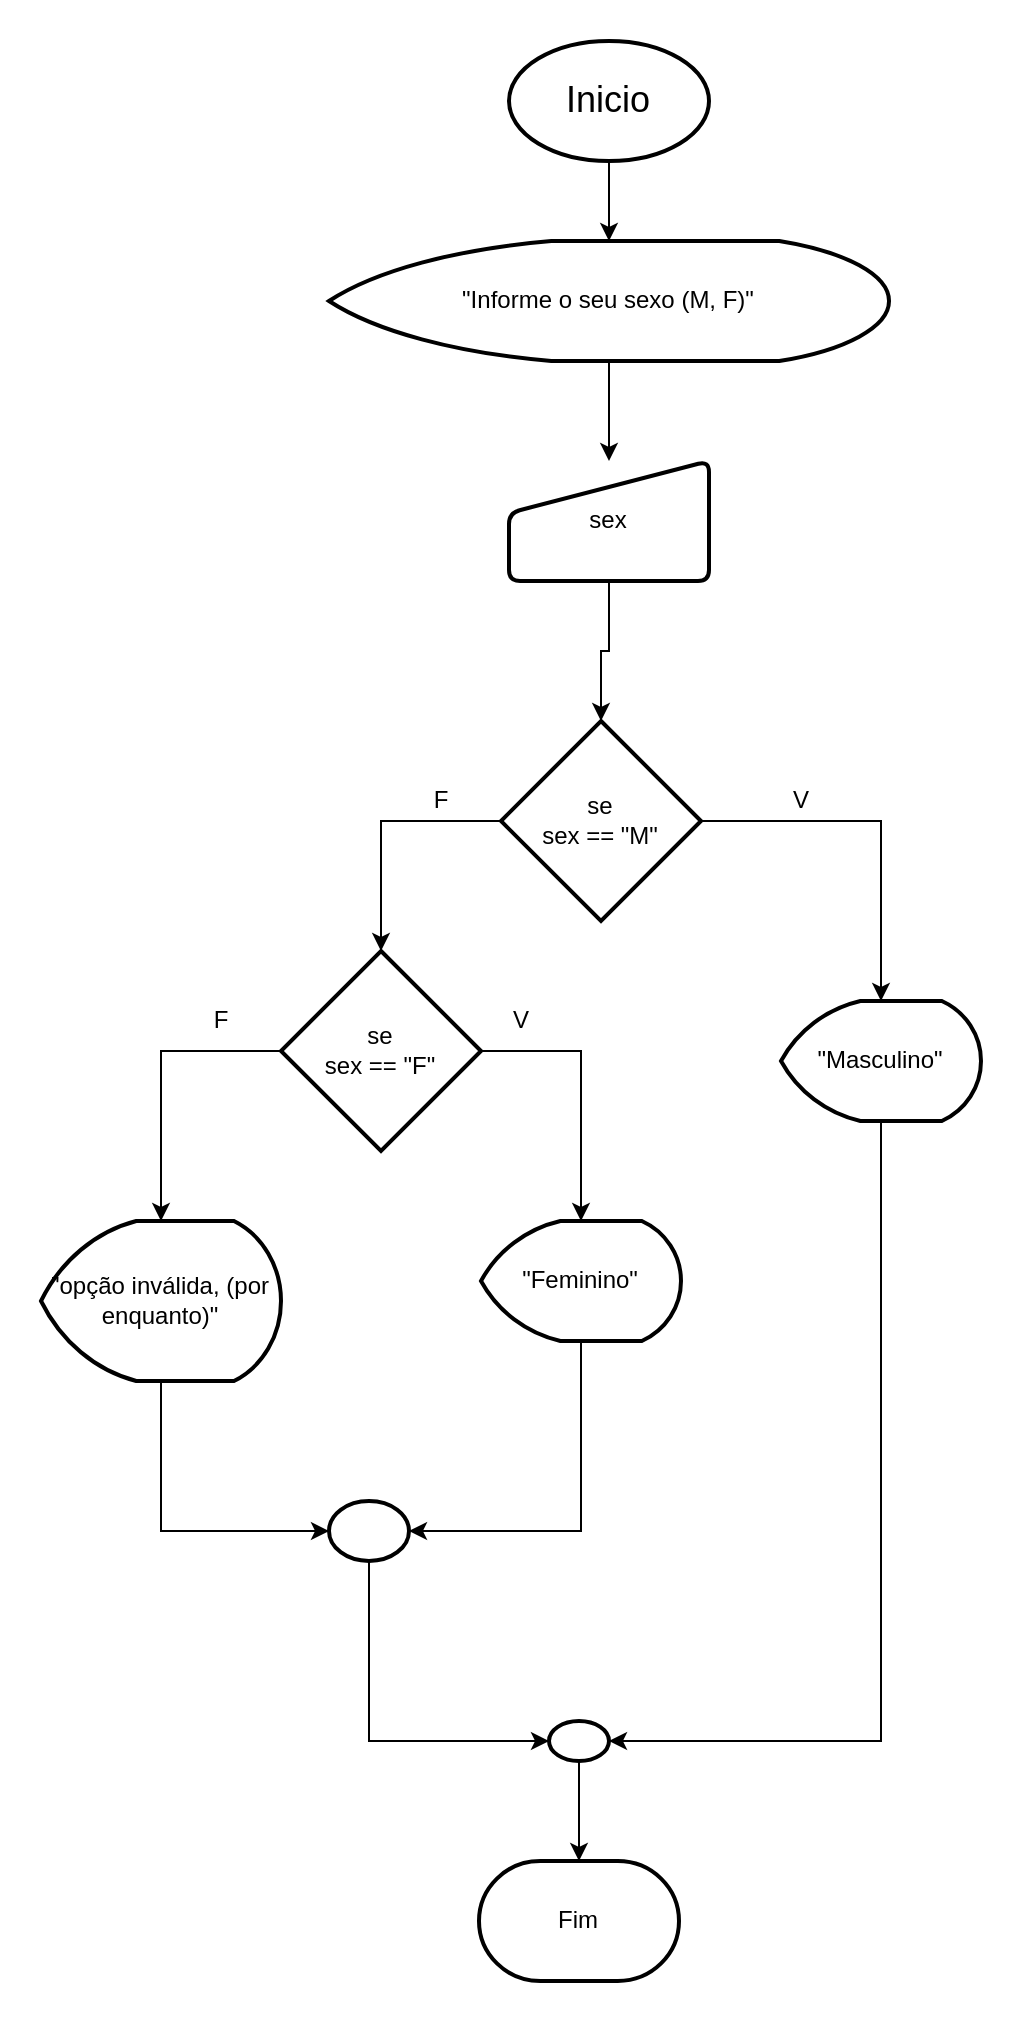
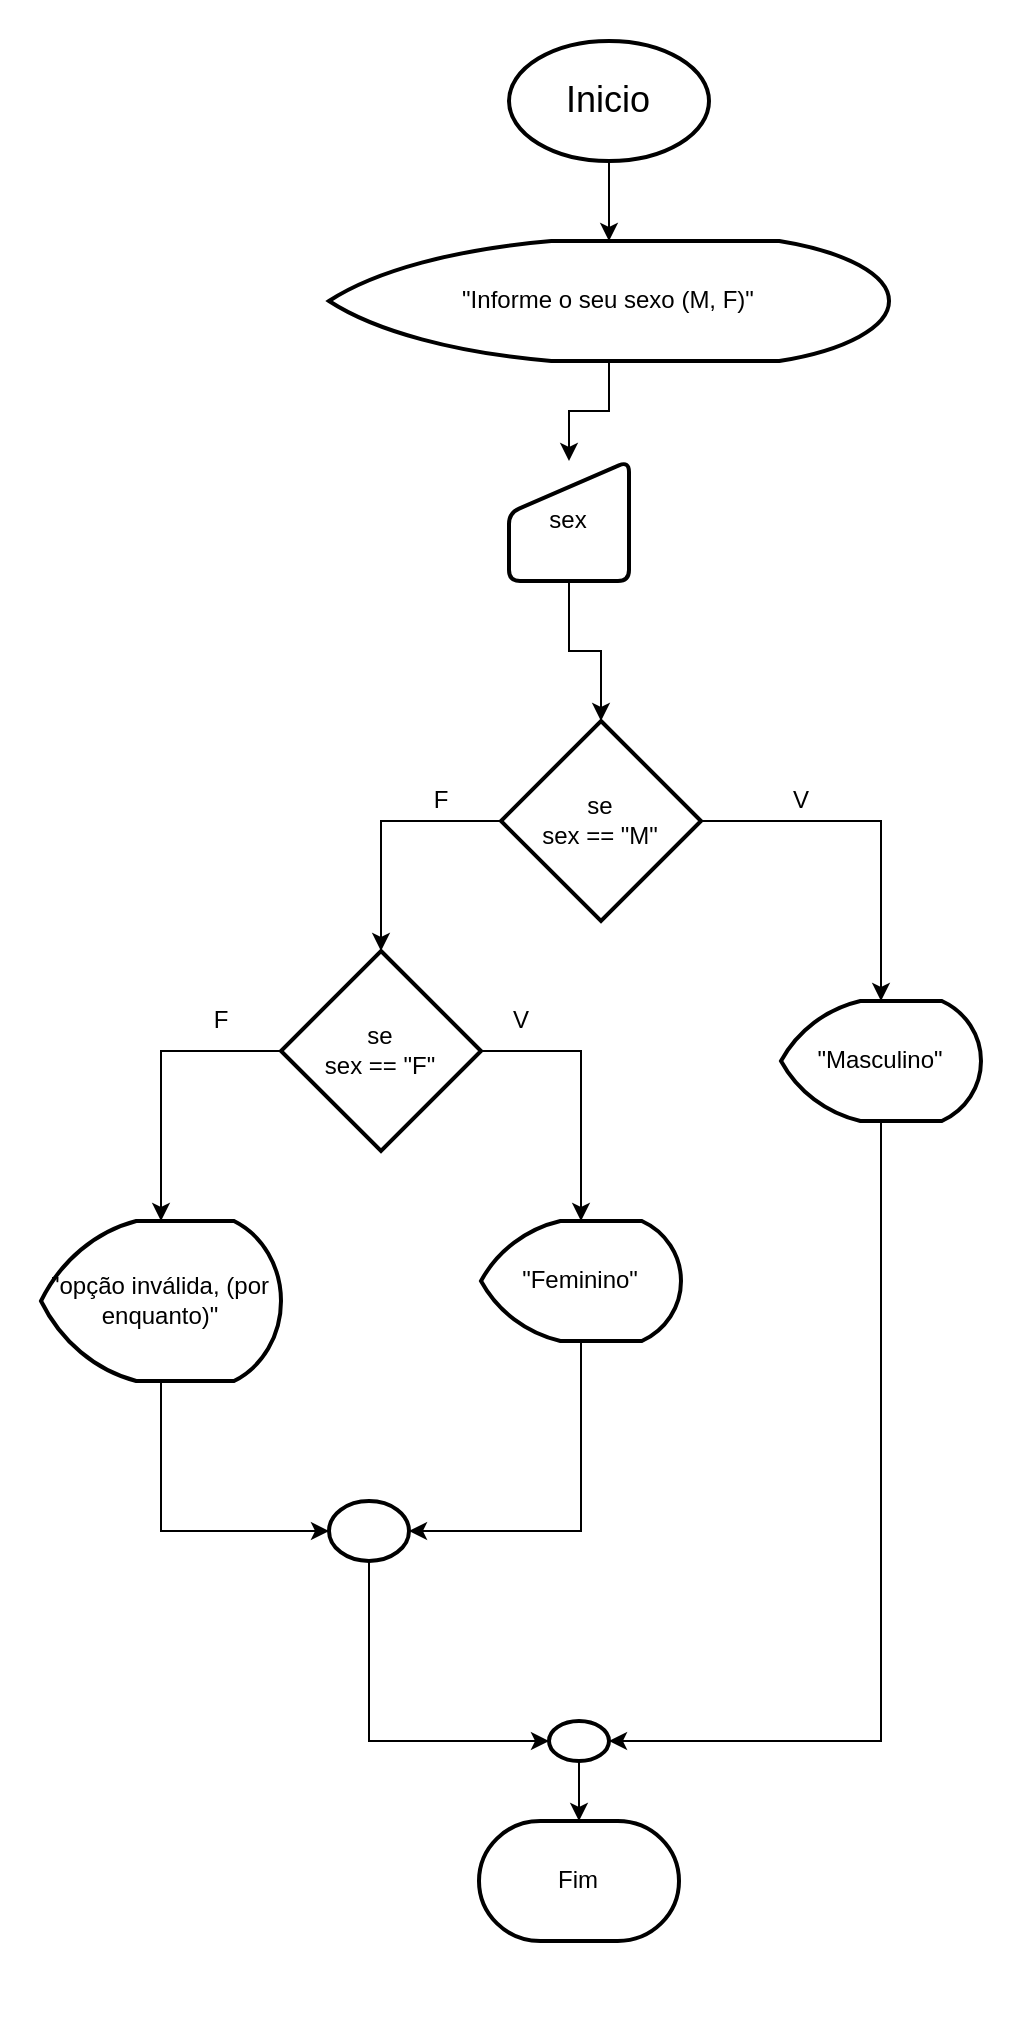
node "sex": size 200x120 -> 120x120
node "Fim": moved (579, 1921) -> (579, 1881)
